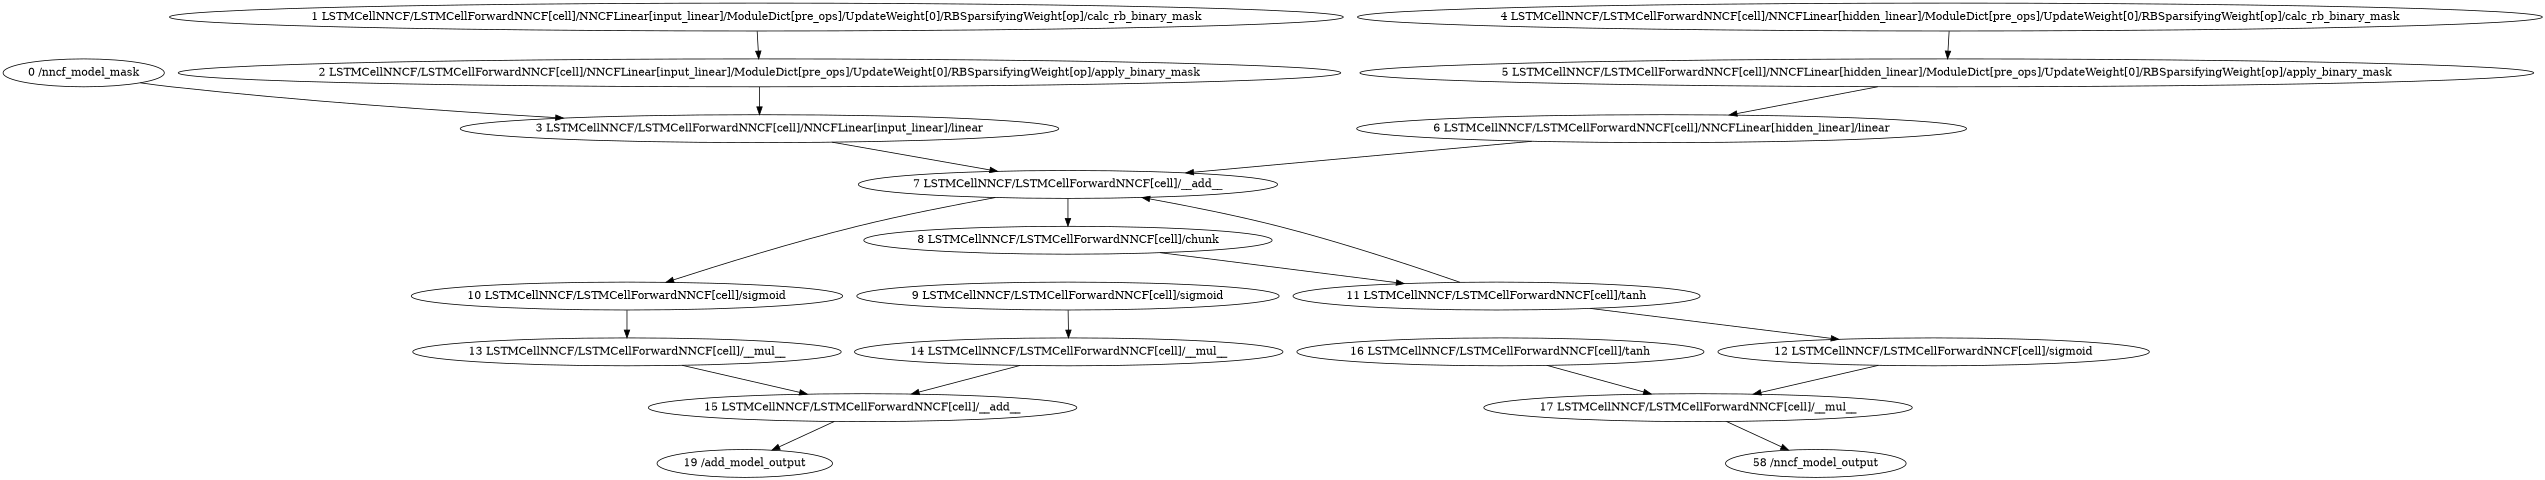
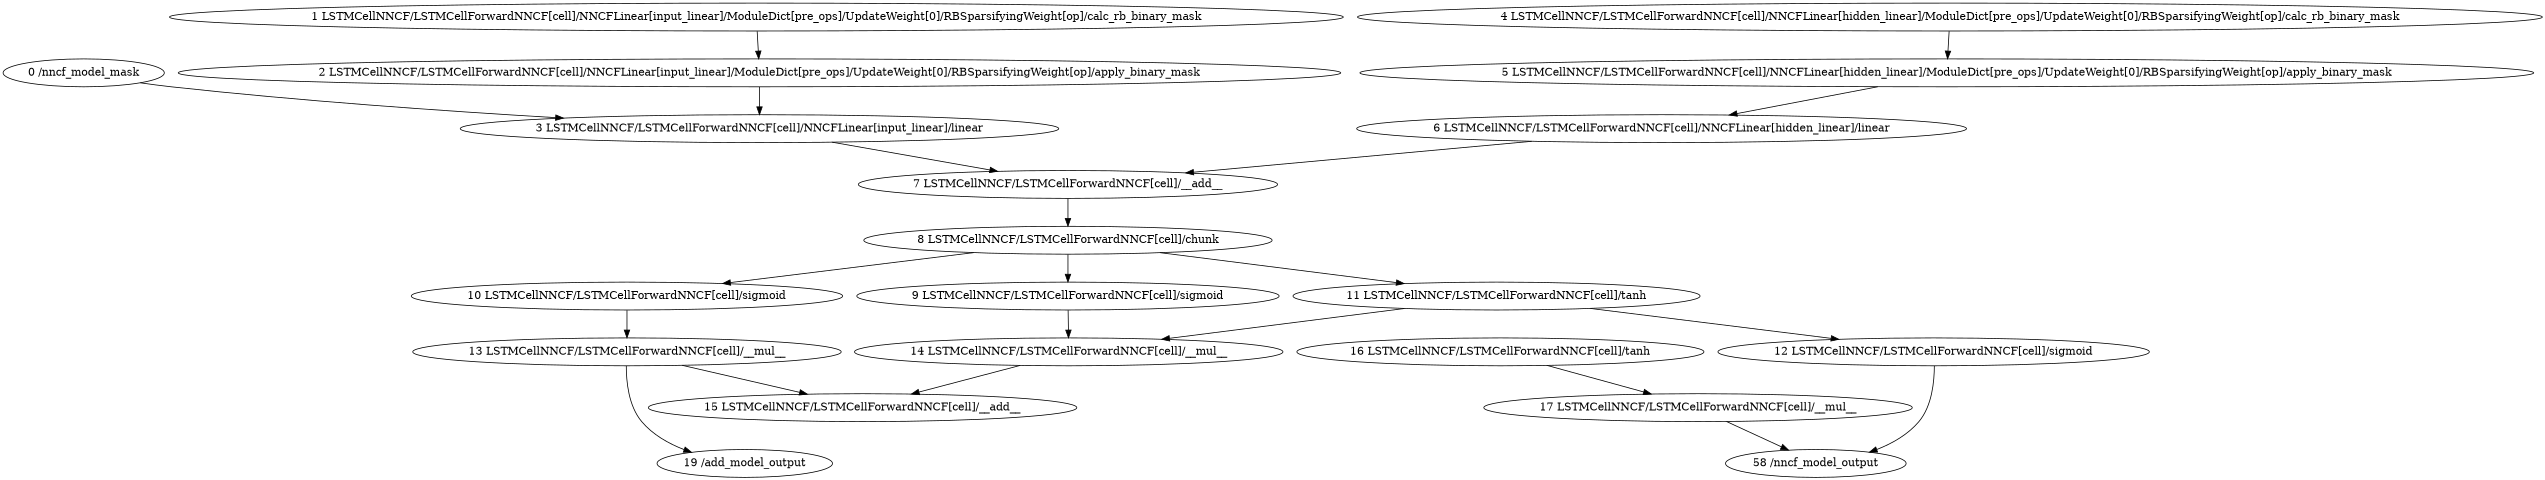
edge "7 LSTMCellNNCF/LSTMCellForwardNNCF[cell]/__add__" -> "10 LSTMCellNNCF/LSTMCellForwardNNCF[cell]/sigmoid": now "8 LSTMCellNNCF/LSTMCellForwardNNCF[cell]/chunk" -> "10 LSTMCellNNCF/LSTMCellForwardNNCF[cell]/sigmoid"
edge "11 LSTMCellNNCF/LSTMCellForwardNNCF[cell]/tanh" -> "7 LSTMCellNNCF/LSTMCellForwardNNCF[cell]/__add__": now "11 LSTMCellNNCF/LSTMCellForwardNNCF[cell]/tanh" -> "14 LSTMCellNNCF/LSTMCellForwardNNCF[cell]/__mul__"
edge "8 LSTMCellNNCF/LSTMCellForwardNNCF[cell]/chunk" -> "9 LSTMCellNNCF/LSTMCellForwardNNCF[cell]/sigmoid": added
edge "12 LSTMCellNNCF/LSTMCellForwardNNCF[cell]/sigmoid" -> "17 LSTMCellNNCF/LSTMCellForwardNNCF[cell]/__mul__": now "12 LSTMCellNNCF/LSTMCellForwardNNCF[cell]/sigmoid" -> "58 /nncf_model_output"
edge "15 LSTMCellNNCF/LSTMCellForwardNNCF[cell]/__add__" -> "19 /add_model_output": now "13 LSTMCellNNCF/LSTMCellForwardNNCF[cell]/__mul__" -> "19 /add_model_output"
